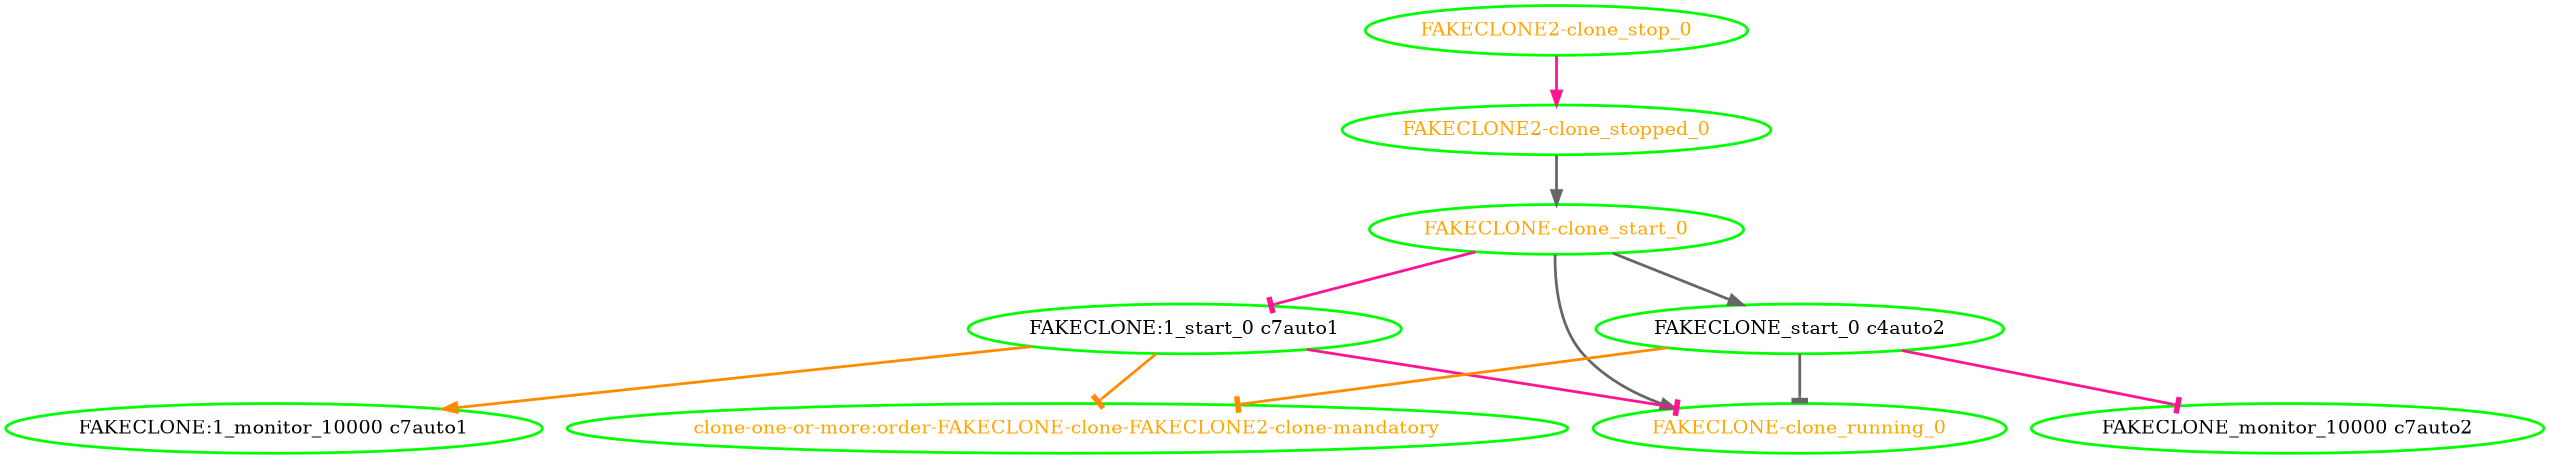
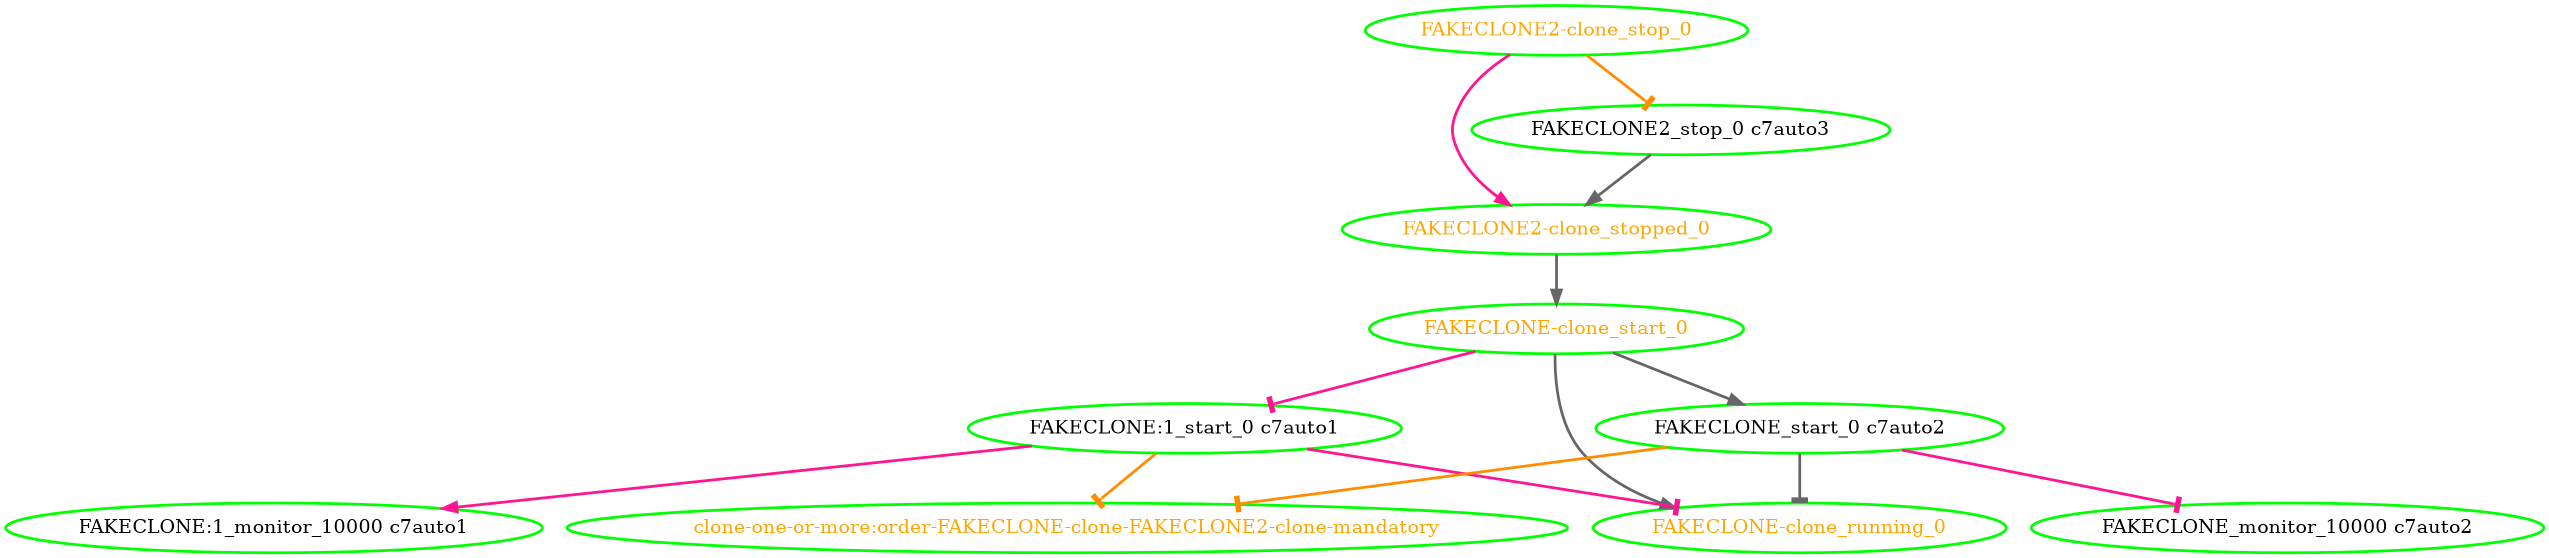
node "FAKECLONE2_stop_0 c7auto3": added
node "FAKECLONE_start_0 c4auto2": label "FAKECLONE_start_0 c4auto2" -> "FAKECLONE_start_0 c7auto2"
edge "FAKECLONE:1_start_0 c7auto1" -> "FAKECLONE:1_monitor_10000 c7auto1": color darkorange -> deeppink
